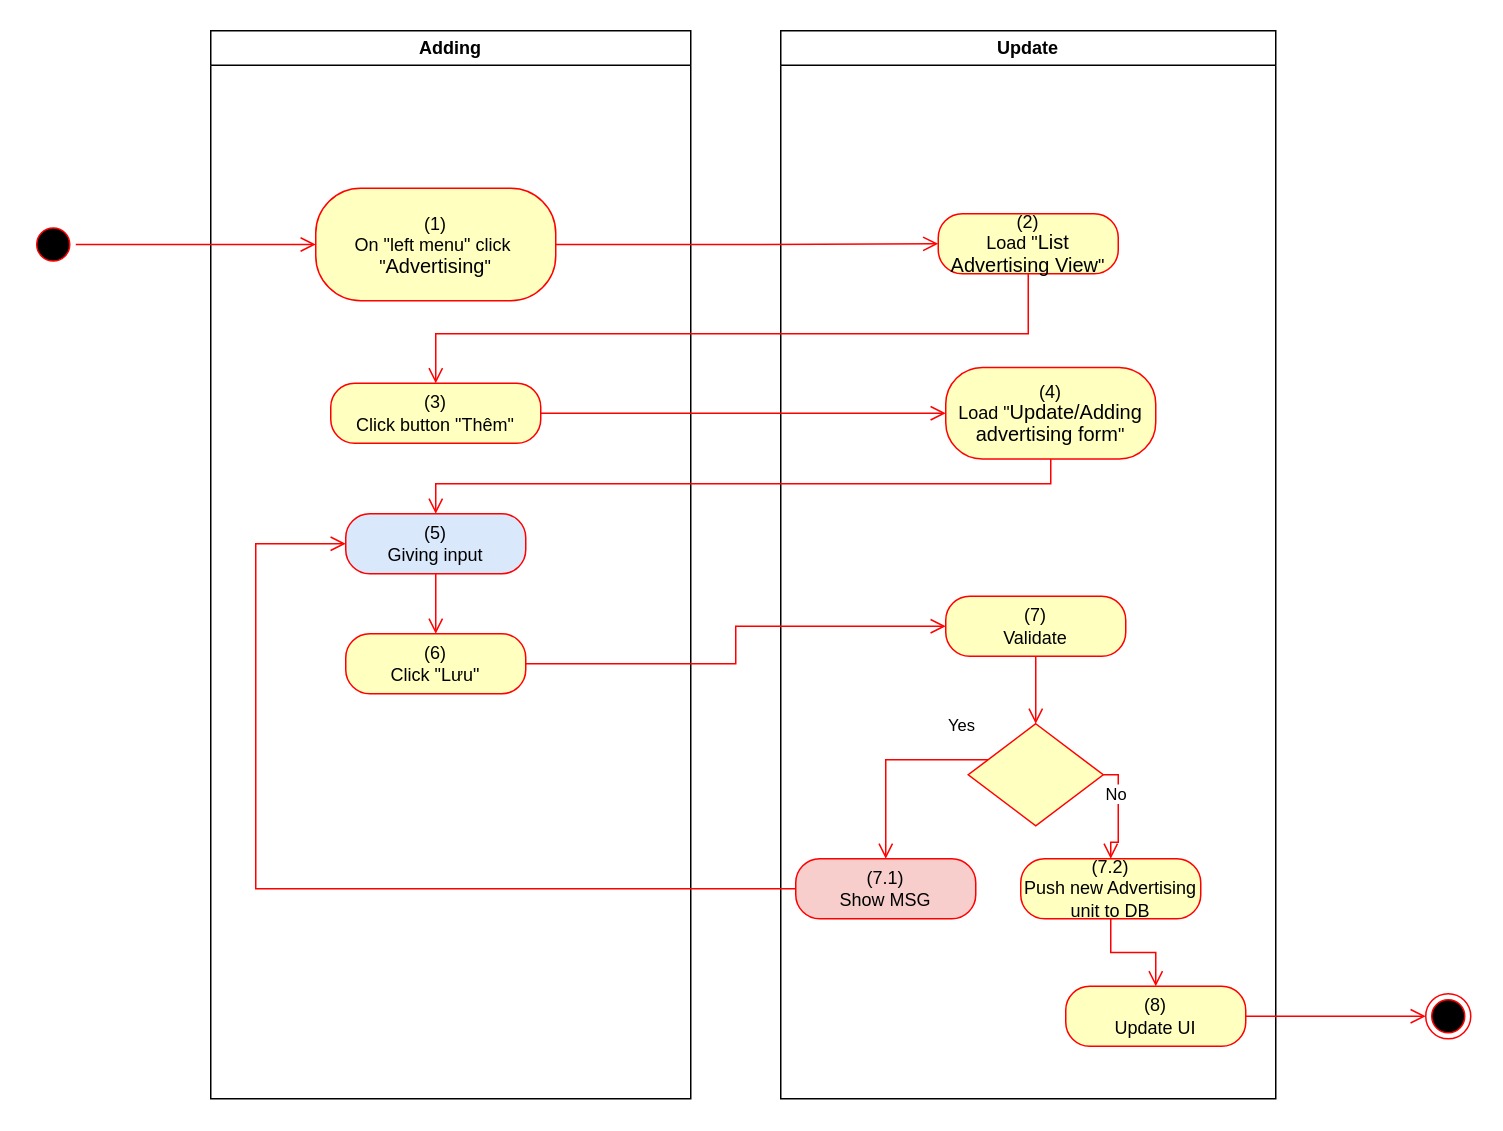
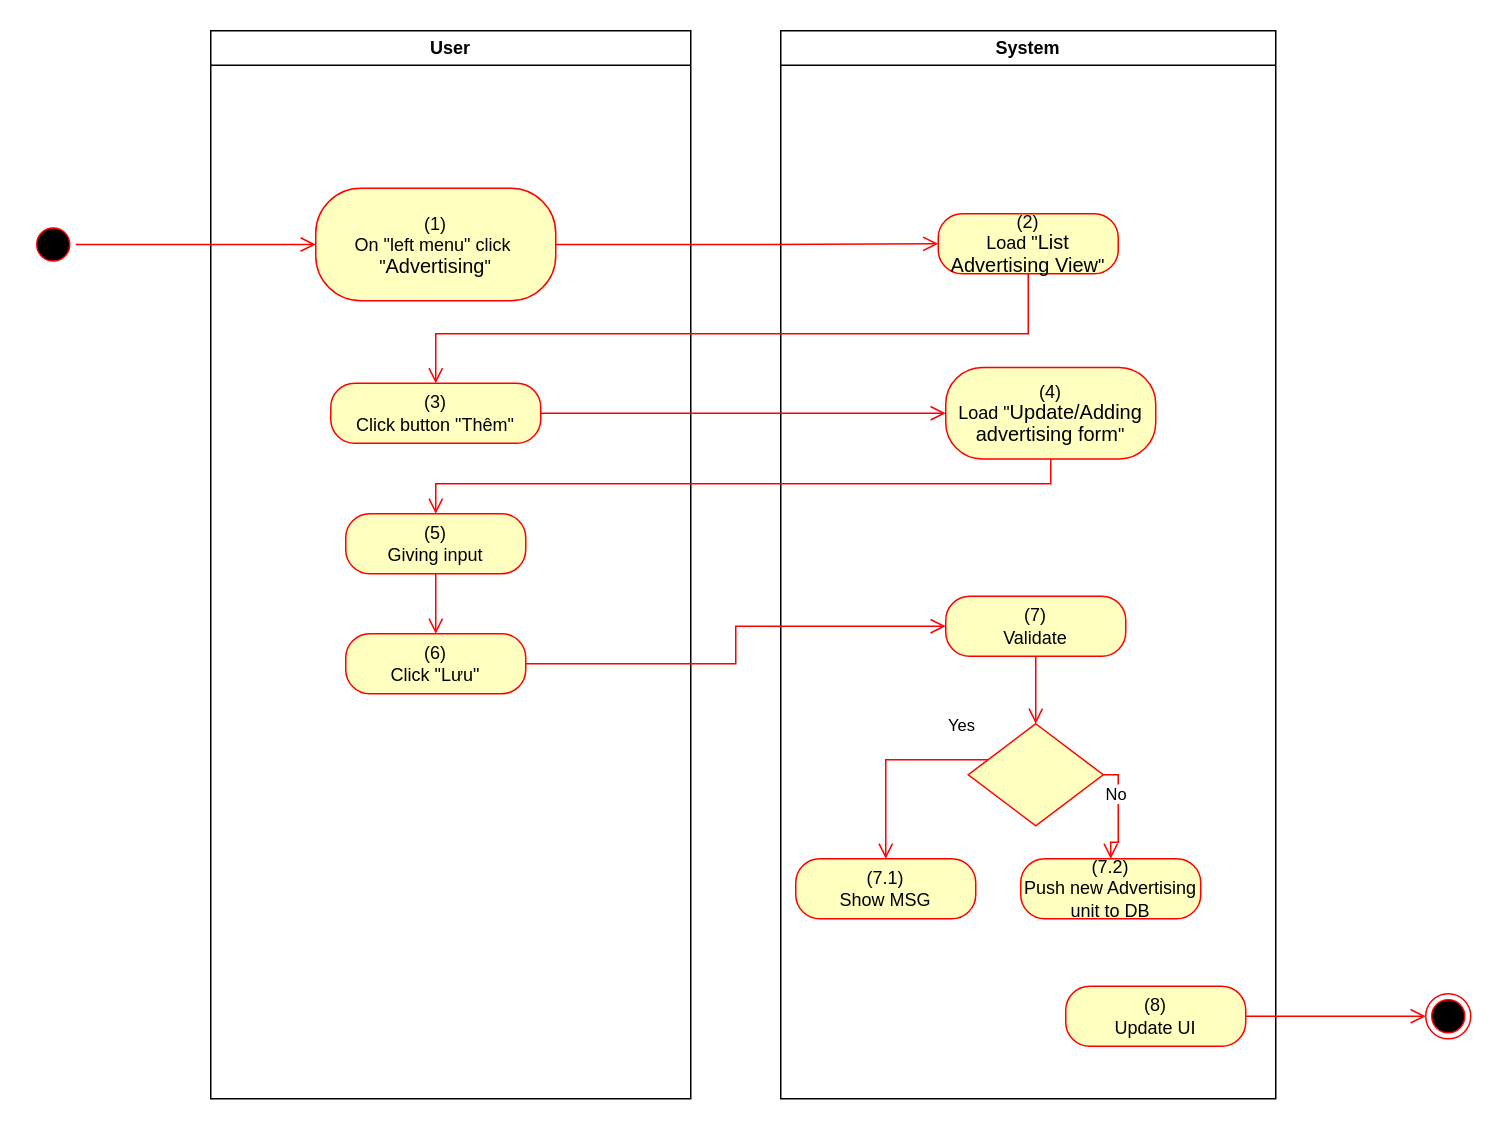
node "Adding": label "Adding" -> "User"
node "Update": label "Update" -> "System"
node "(5) Giving input": fillcolor #dae8fc -> #ffffc0
edge "(7.1) Show MSG" -> "(5) Giving input": removed
node "(7.1) Show MSG": fillcolor #f8cecc -> #ffffc0
edge "(7.2) Push new Advertising unit to DB" -> "(8) Update UI": removed
